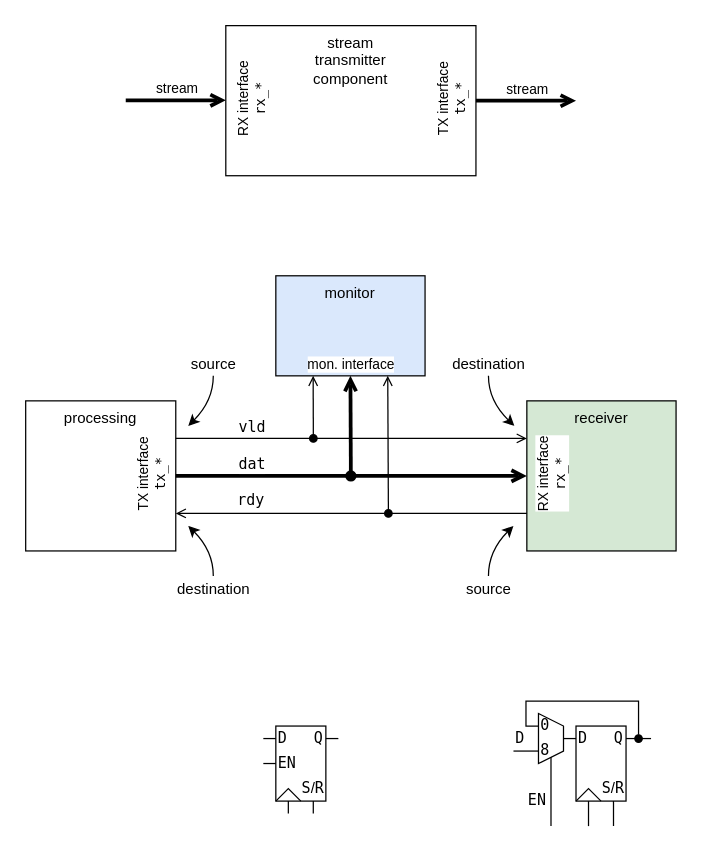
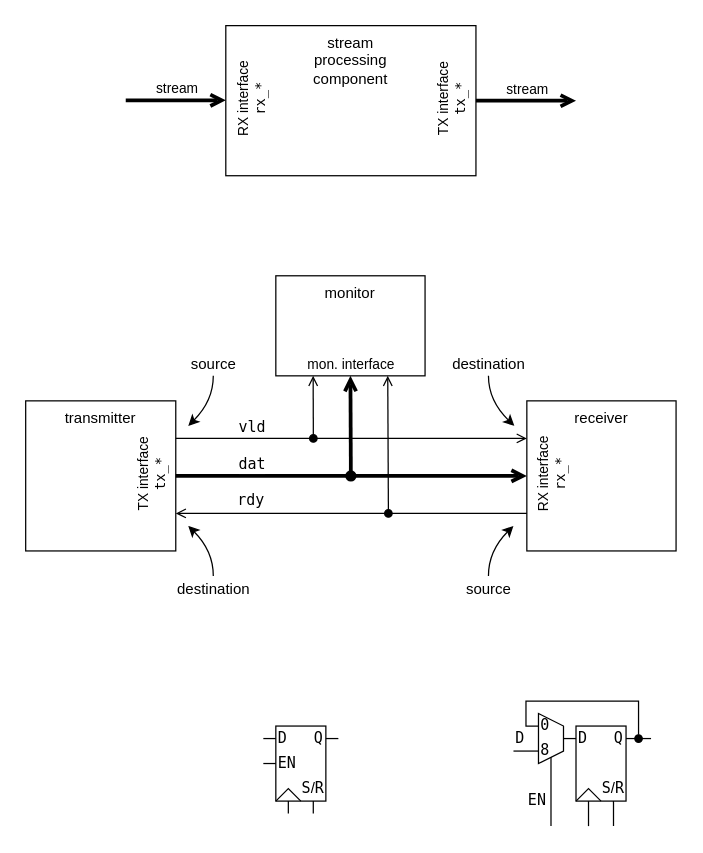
node "stream transmitter component": label "stream transmitter component" -> "stream processing component"
node "monitor": fillcolor #dae8fc -> #ffffff
node "processing": label "processing" -> "transmitter"
node "receiver": fillcolor #d5e8d4 -> #ffffff
